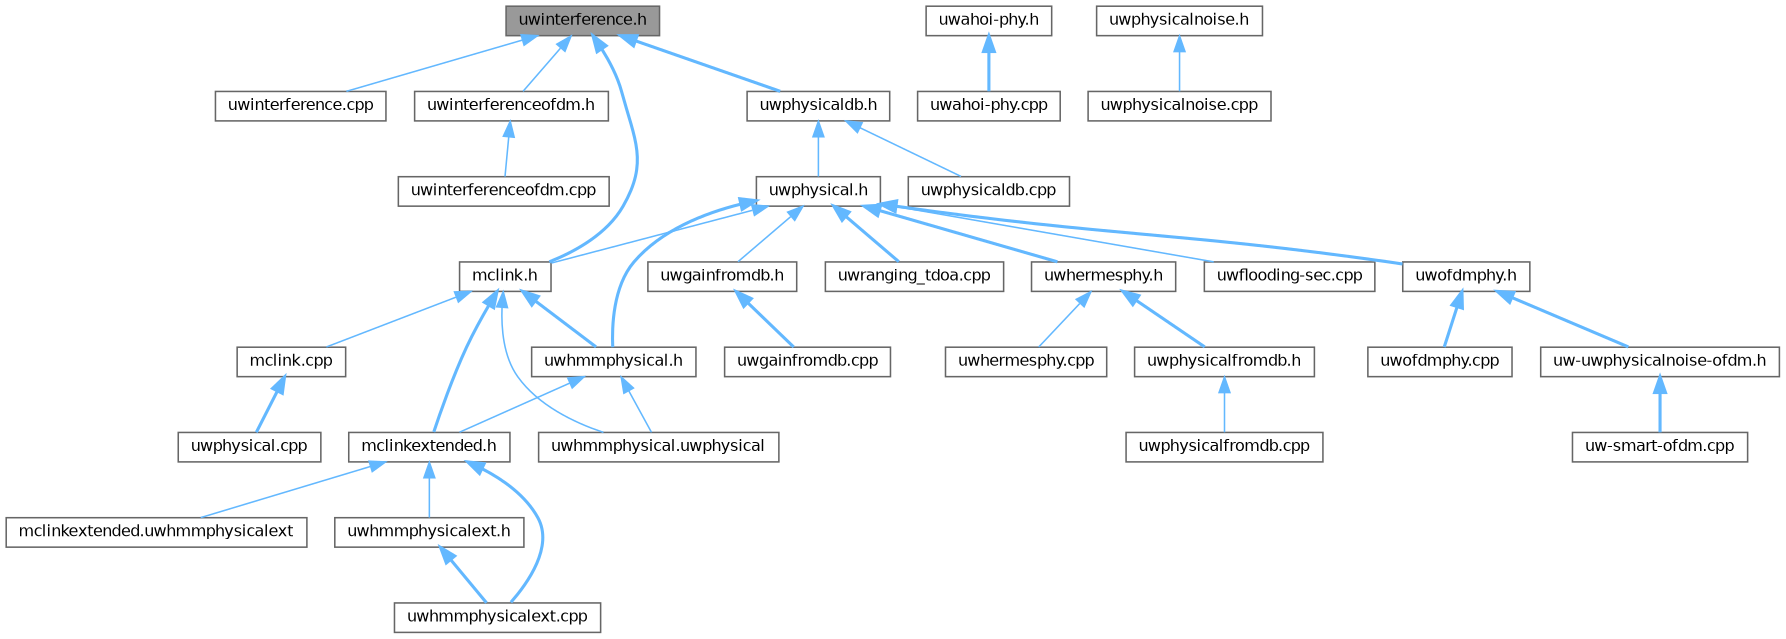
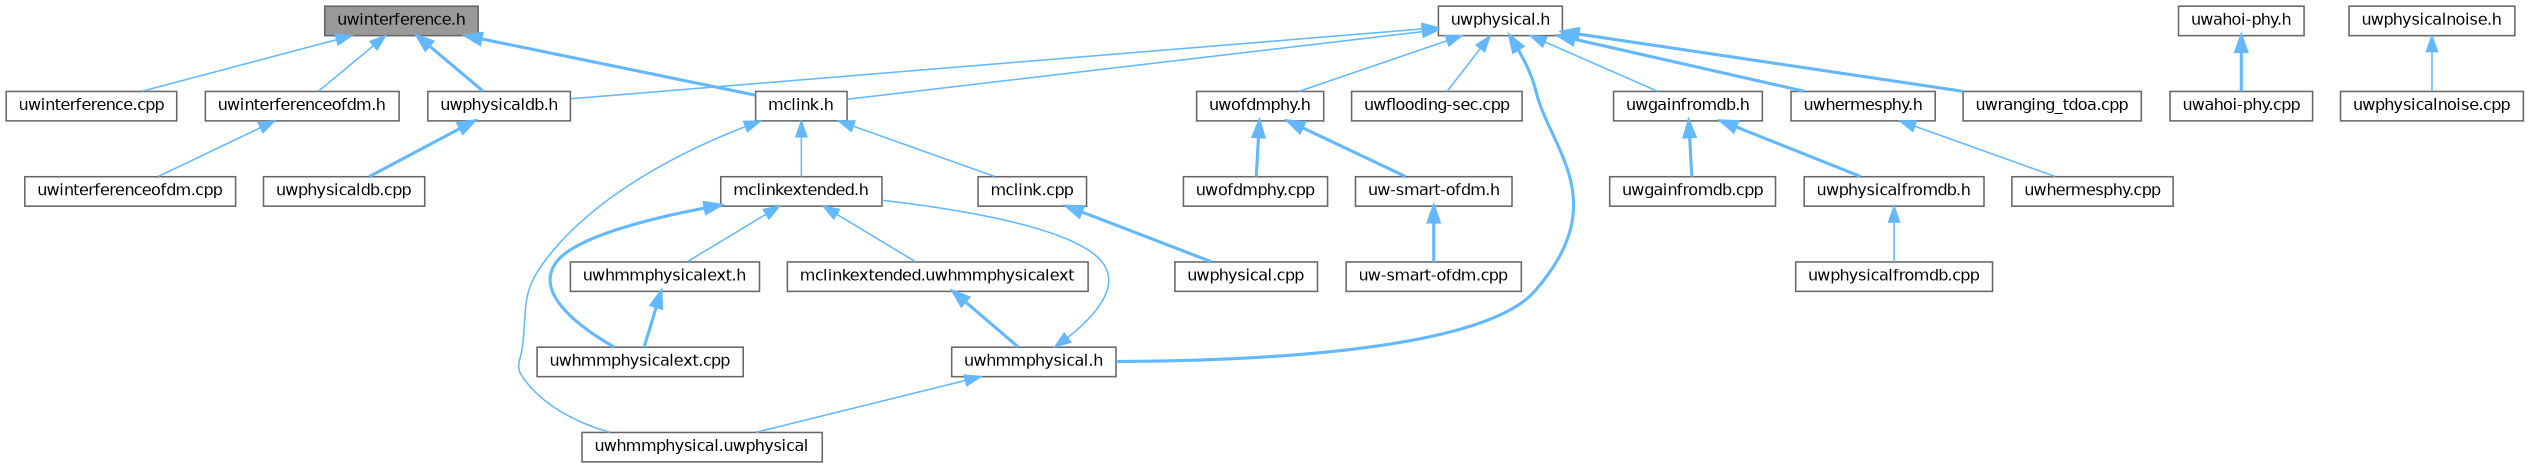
edge "uwphysicaldb.cpp" -> "uwphysicaldb.h": style solid -> bold
edge "uwphysical.h" -> "uwphysicaldb.h": reversed
edge "uwofdmphy.h" -> "uwphysical.h": style bold -> solid
edge "uwhmmphysical.h" -> "mclink.h": now "uwhmmphysical.h" -> "mclinkextended.uwhmmphysicalext"
edge "uwphysicalfromdb.h" -> "uwhermesphy.h": now "uwphysicalfromdb.h" -> "uwgainfromdb.h"
node "uw-uwphysicalnoise-ofdm.h": label "uw-uwphysicalnoise-ofdm.h" -> "uw-smart-ofdm.h"
edge "mclinkextended.h" -> "mclink.h": style bold -> solid
